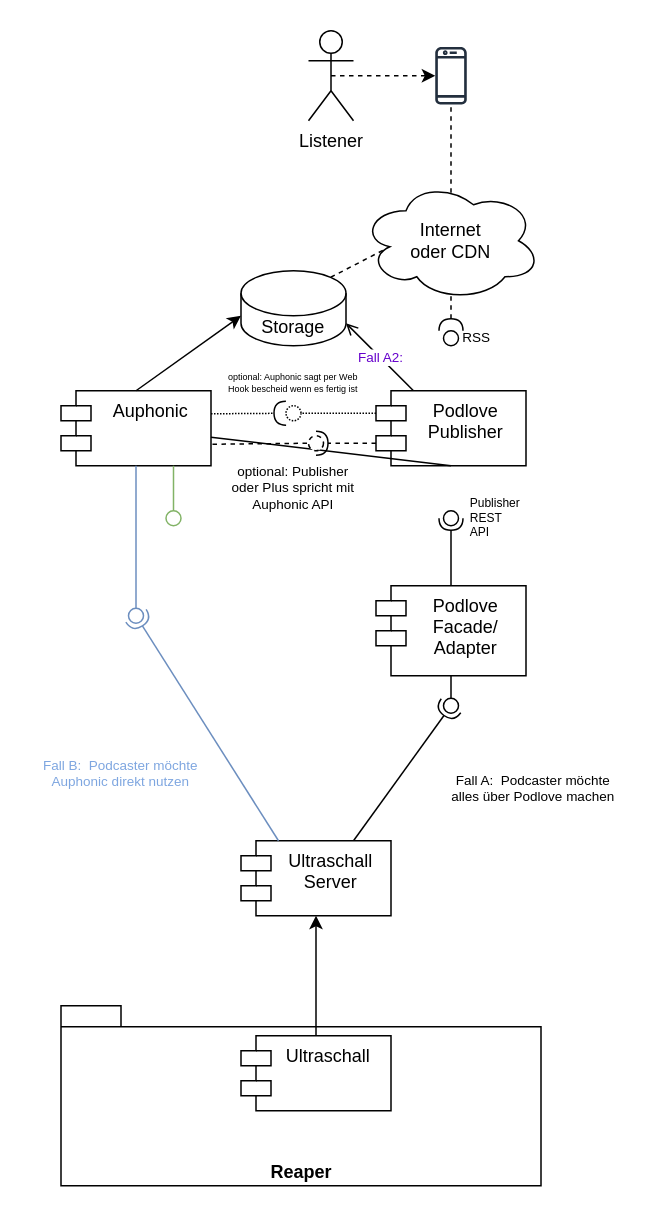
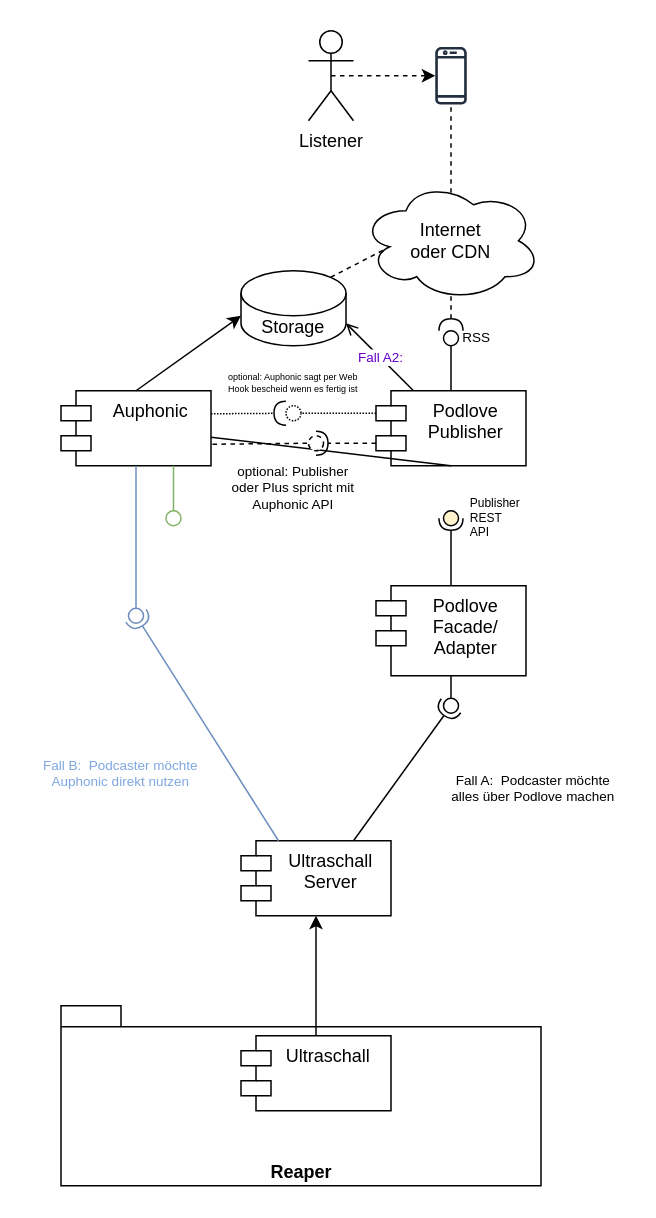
edge "RSS" -- "Podlove Publisher": added
node "Publisher REST API": fillcolor #ffffff -> #fff2cc
